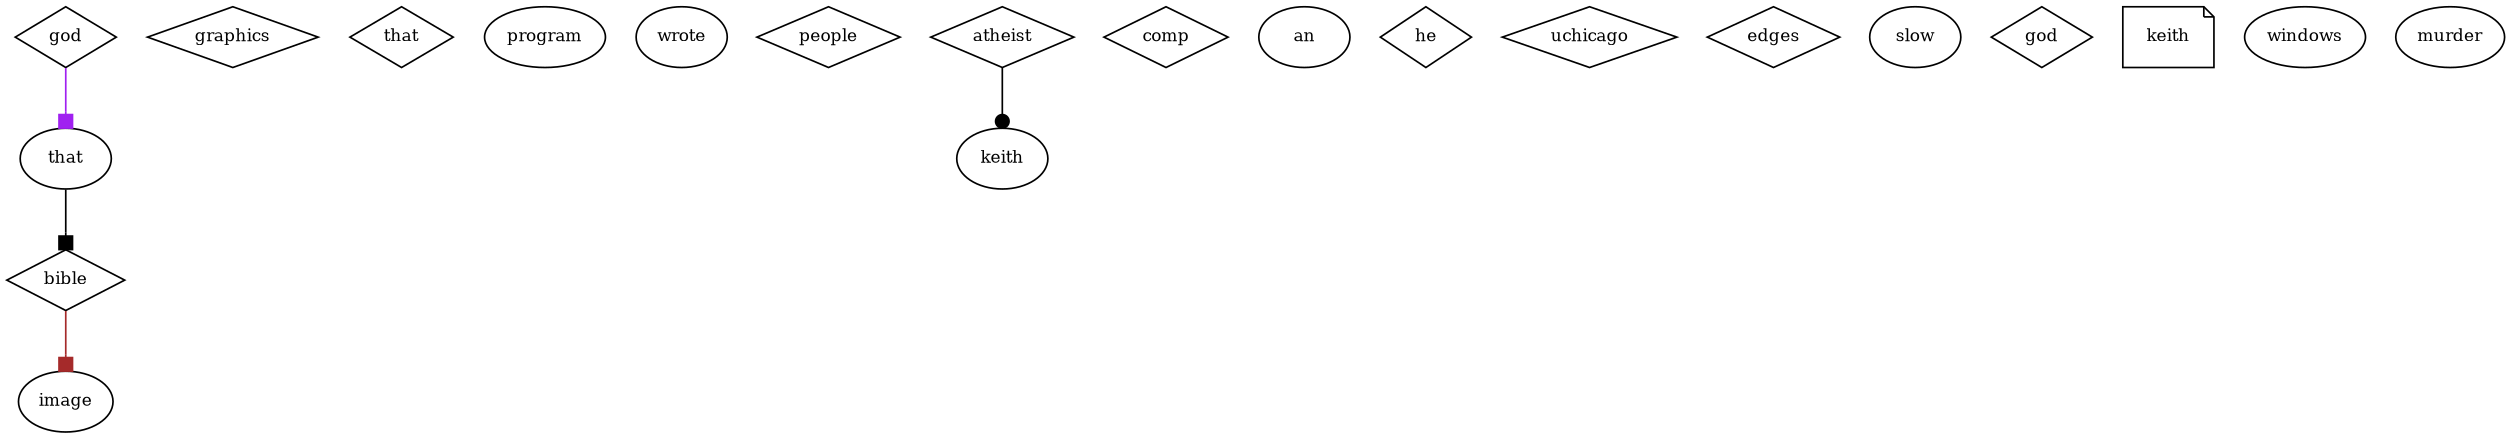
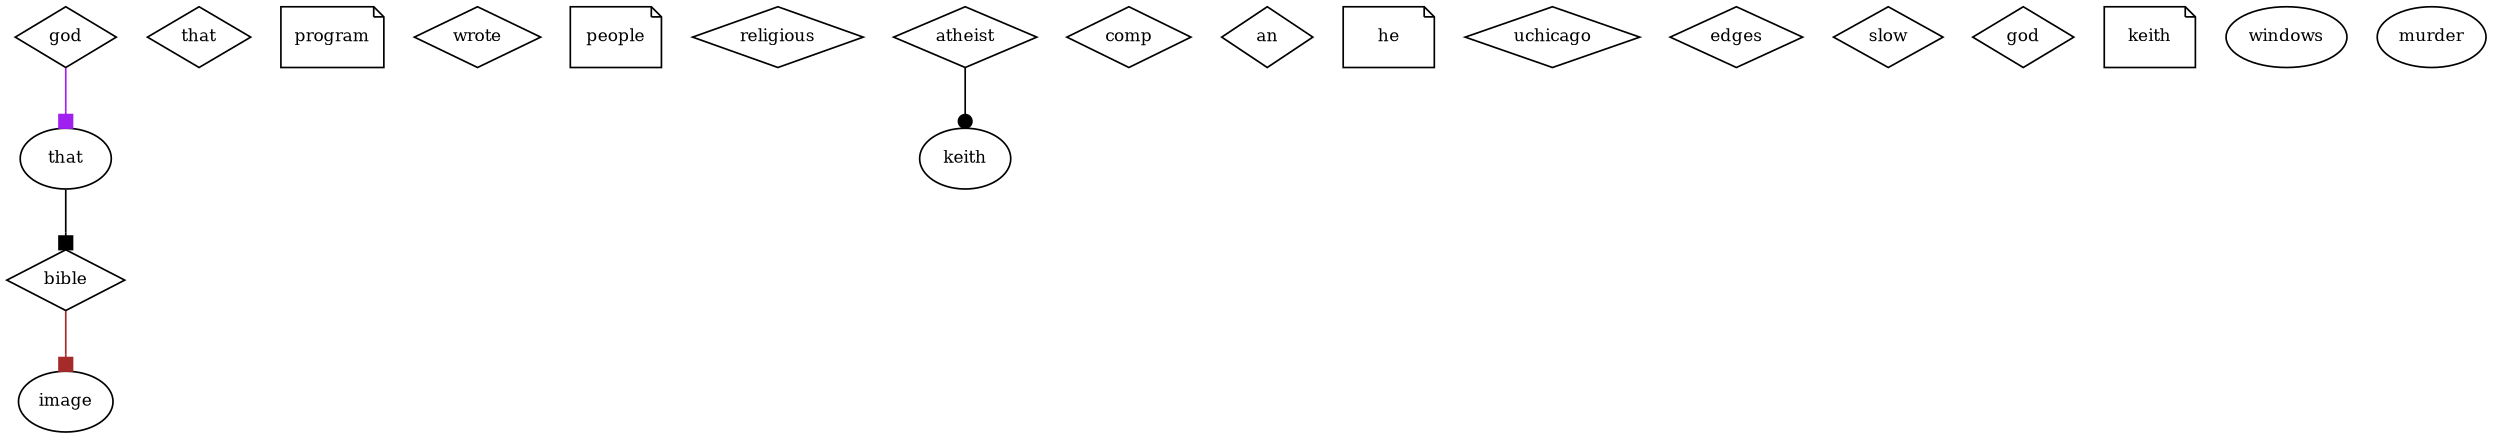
node "graphics": removed
node "program": shape ellipse -> note
node "wrote": shape ellipse -> diamond
node "religious": added
node "people": shape diamond -> note
node "an": shape ellipse -> diamond
node "he": shape diamond -> note
node "slow": shape ellipse -> diamond
